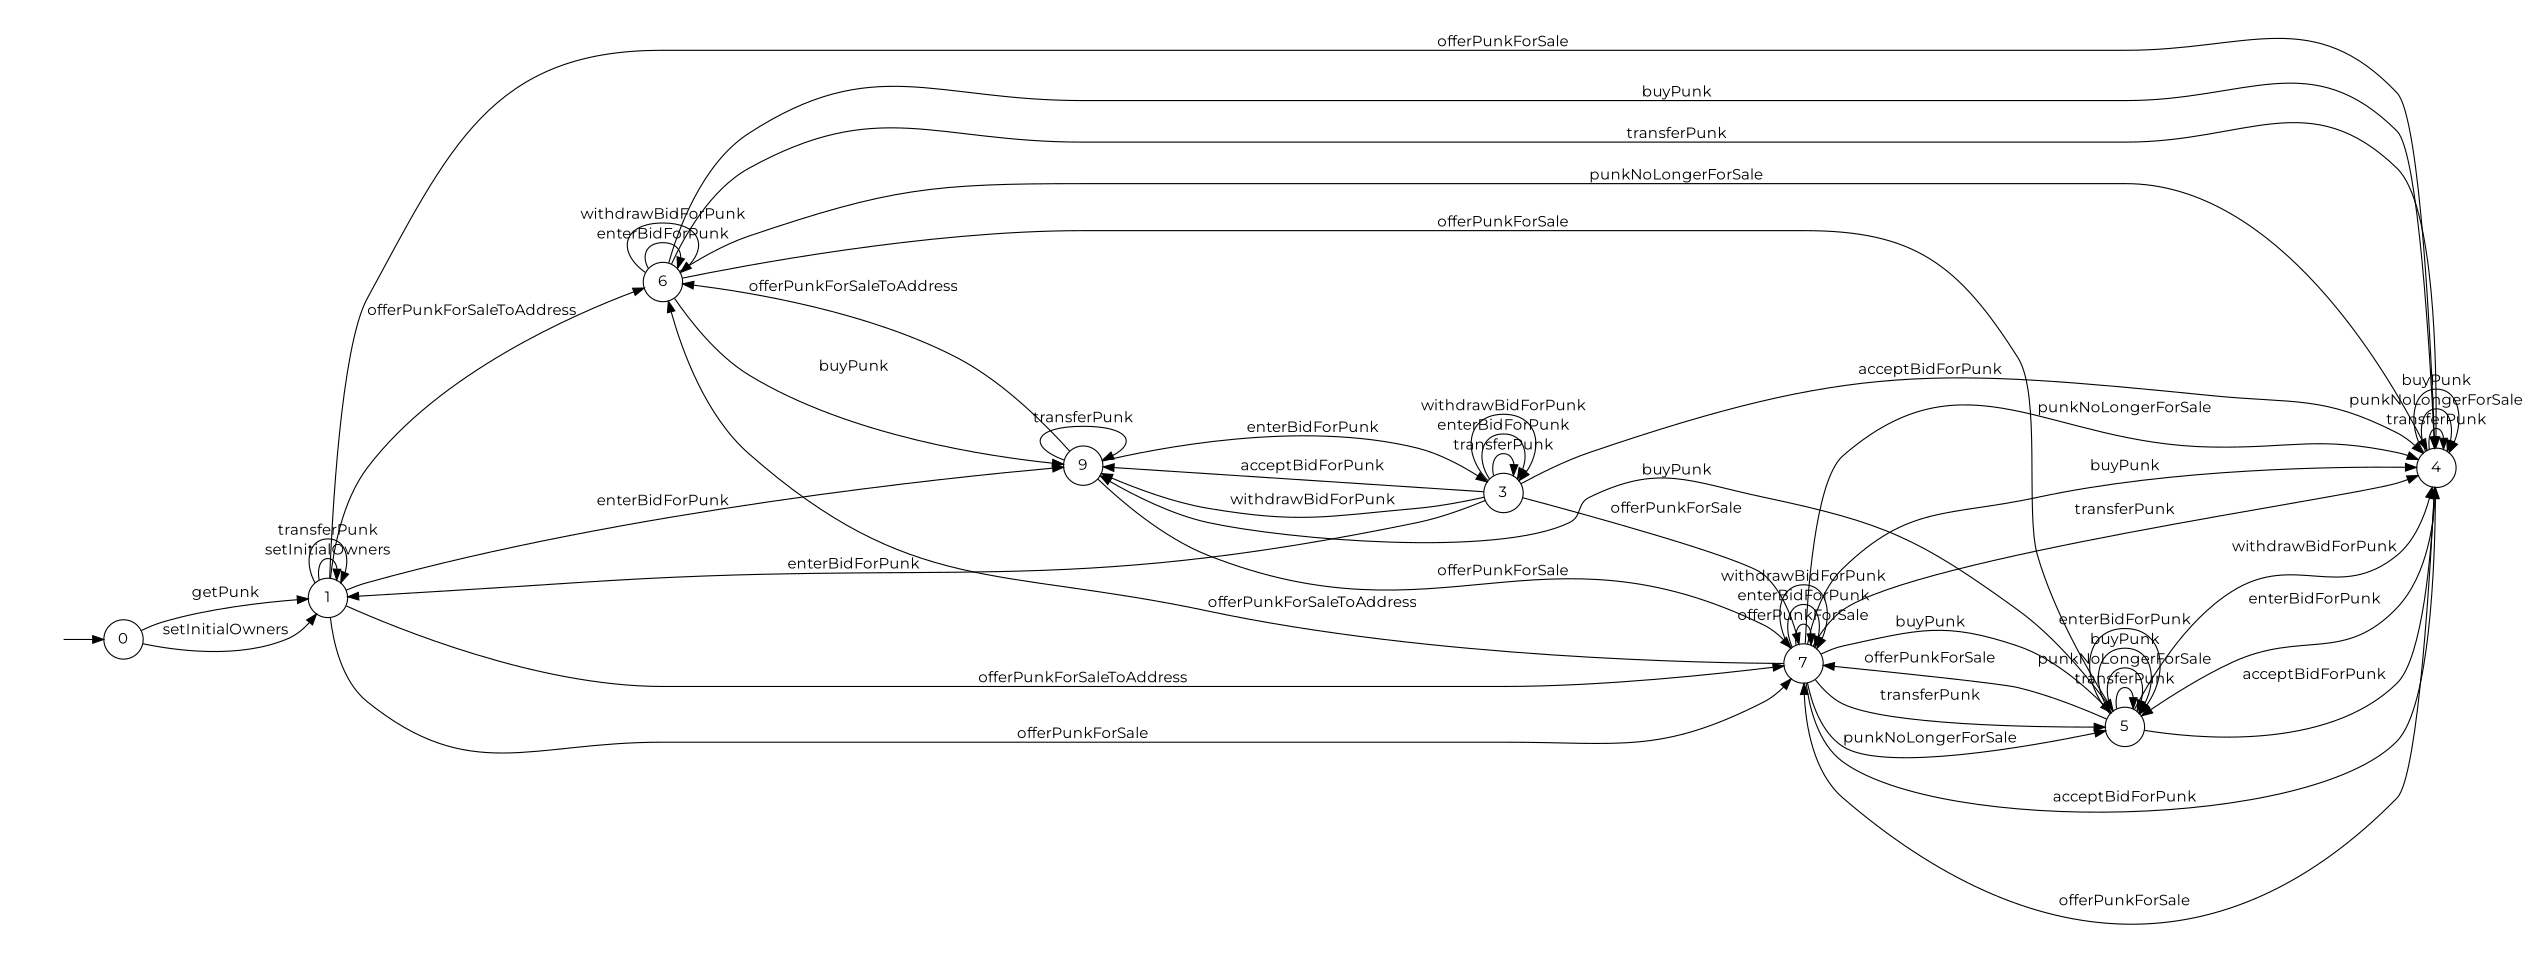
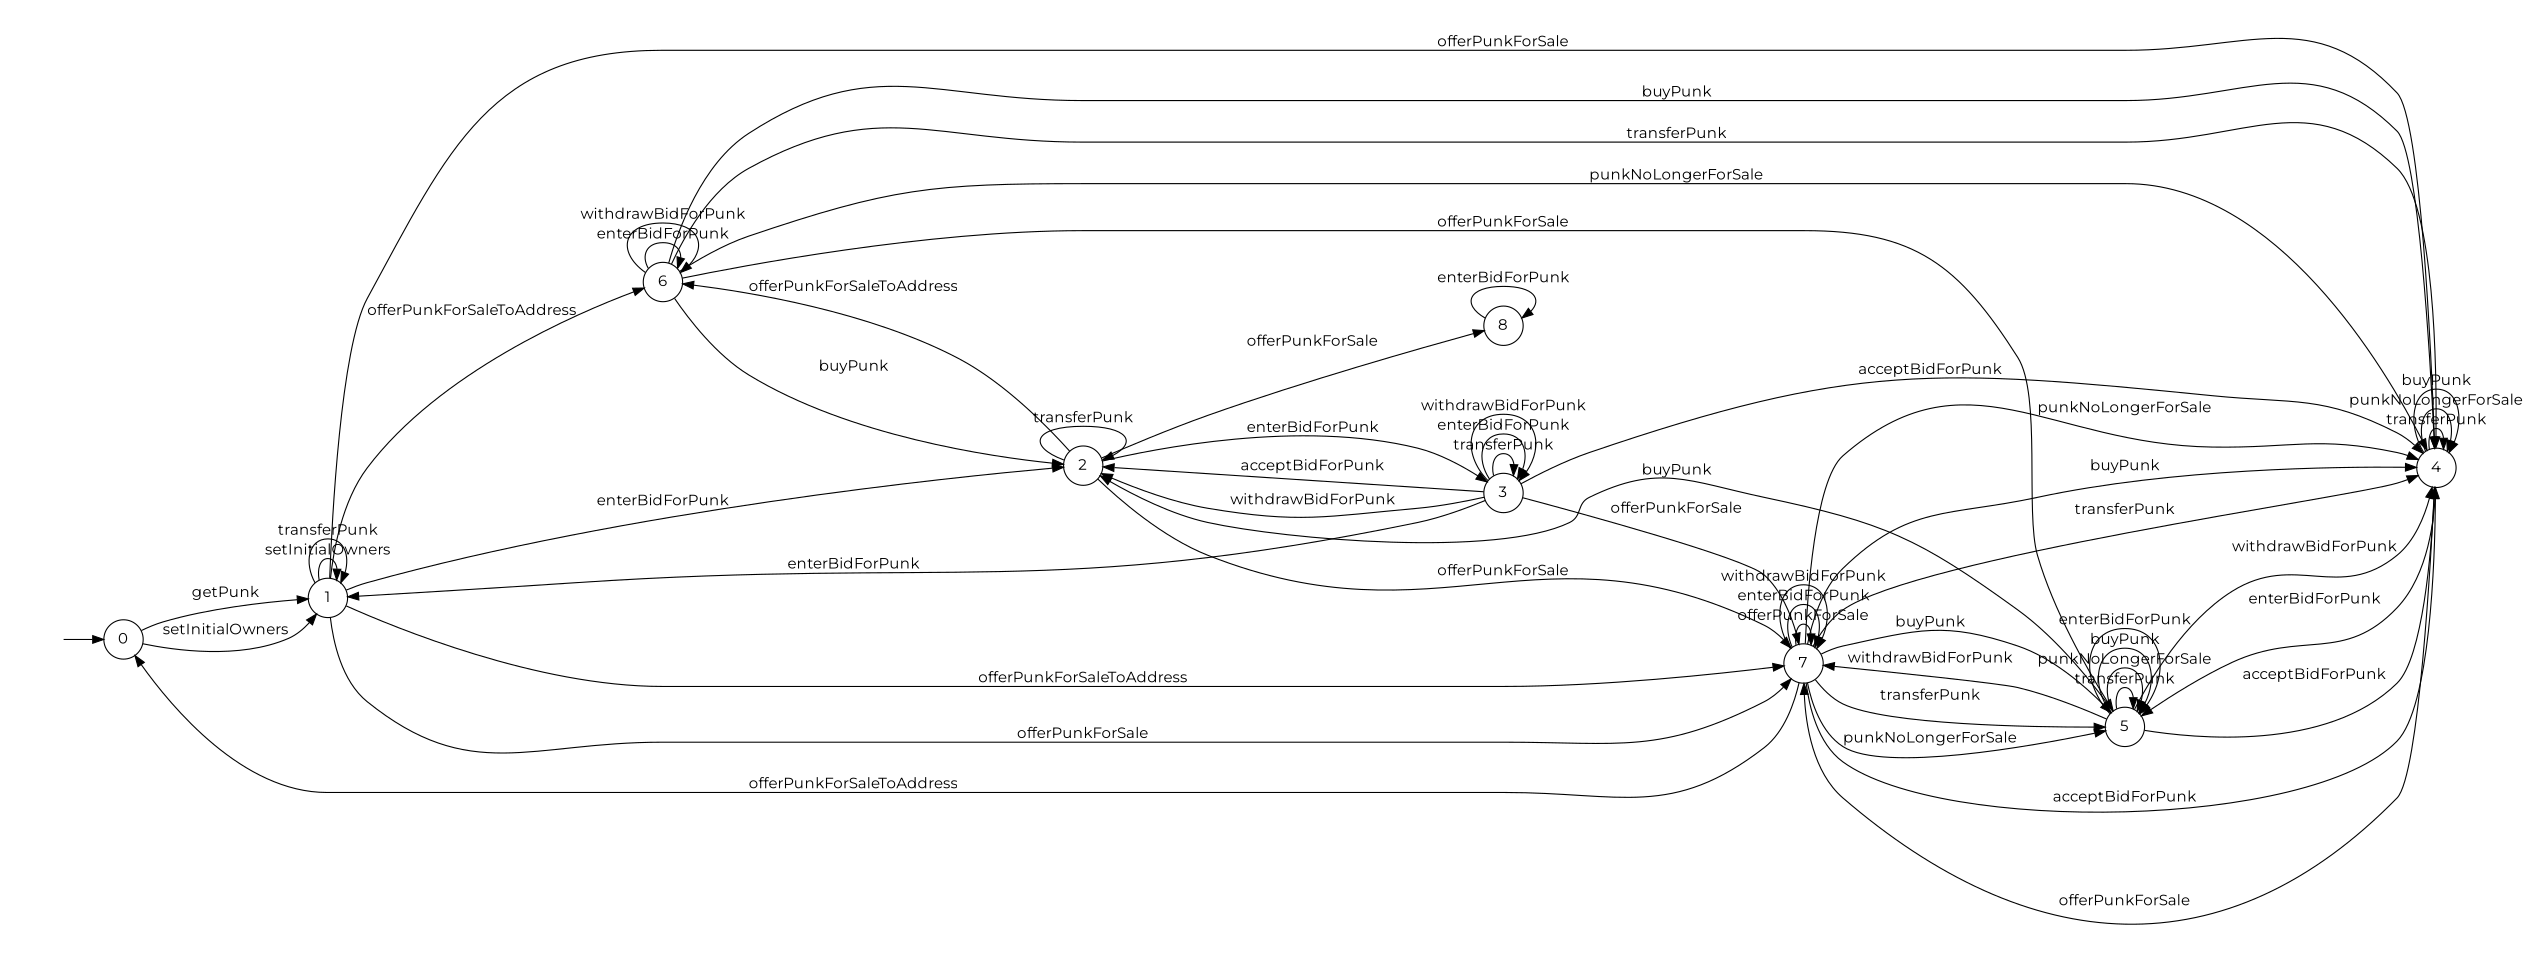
node "8": added
node "9": label "9" -> "2"
edge "7" -> "6": now "7" -> "0"
edge "5" -> "7": label "offerPunkForSale" -> "withdrawBidForPunk"
